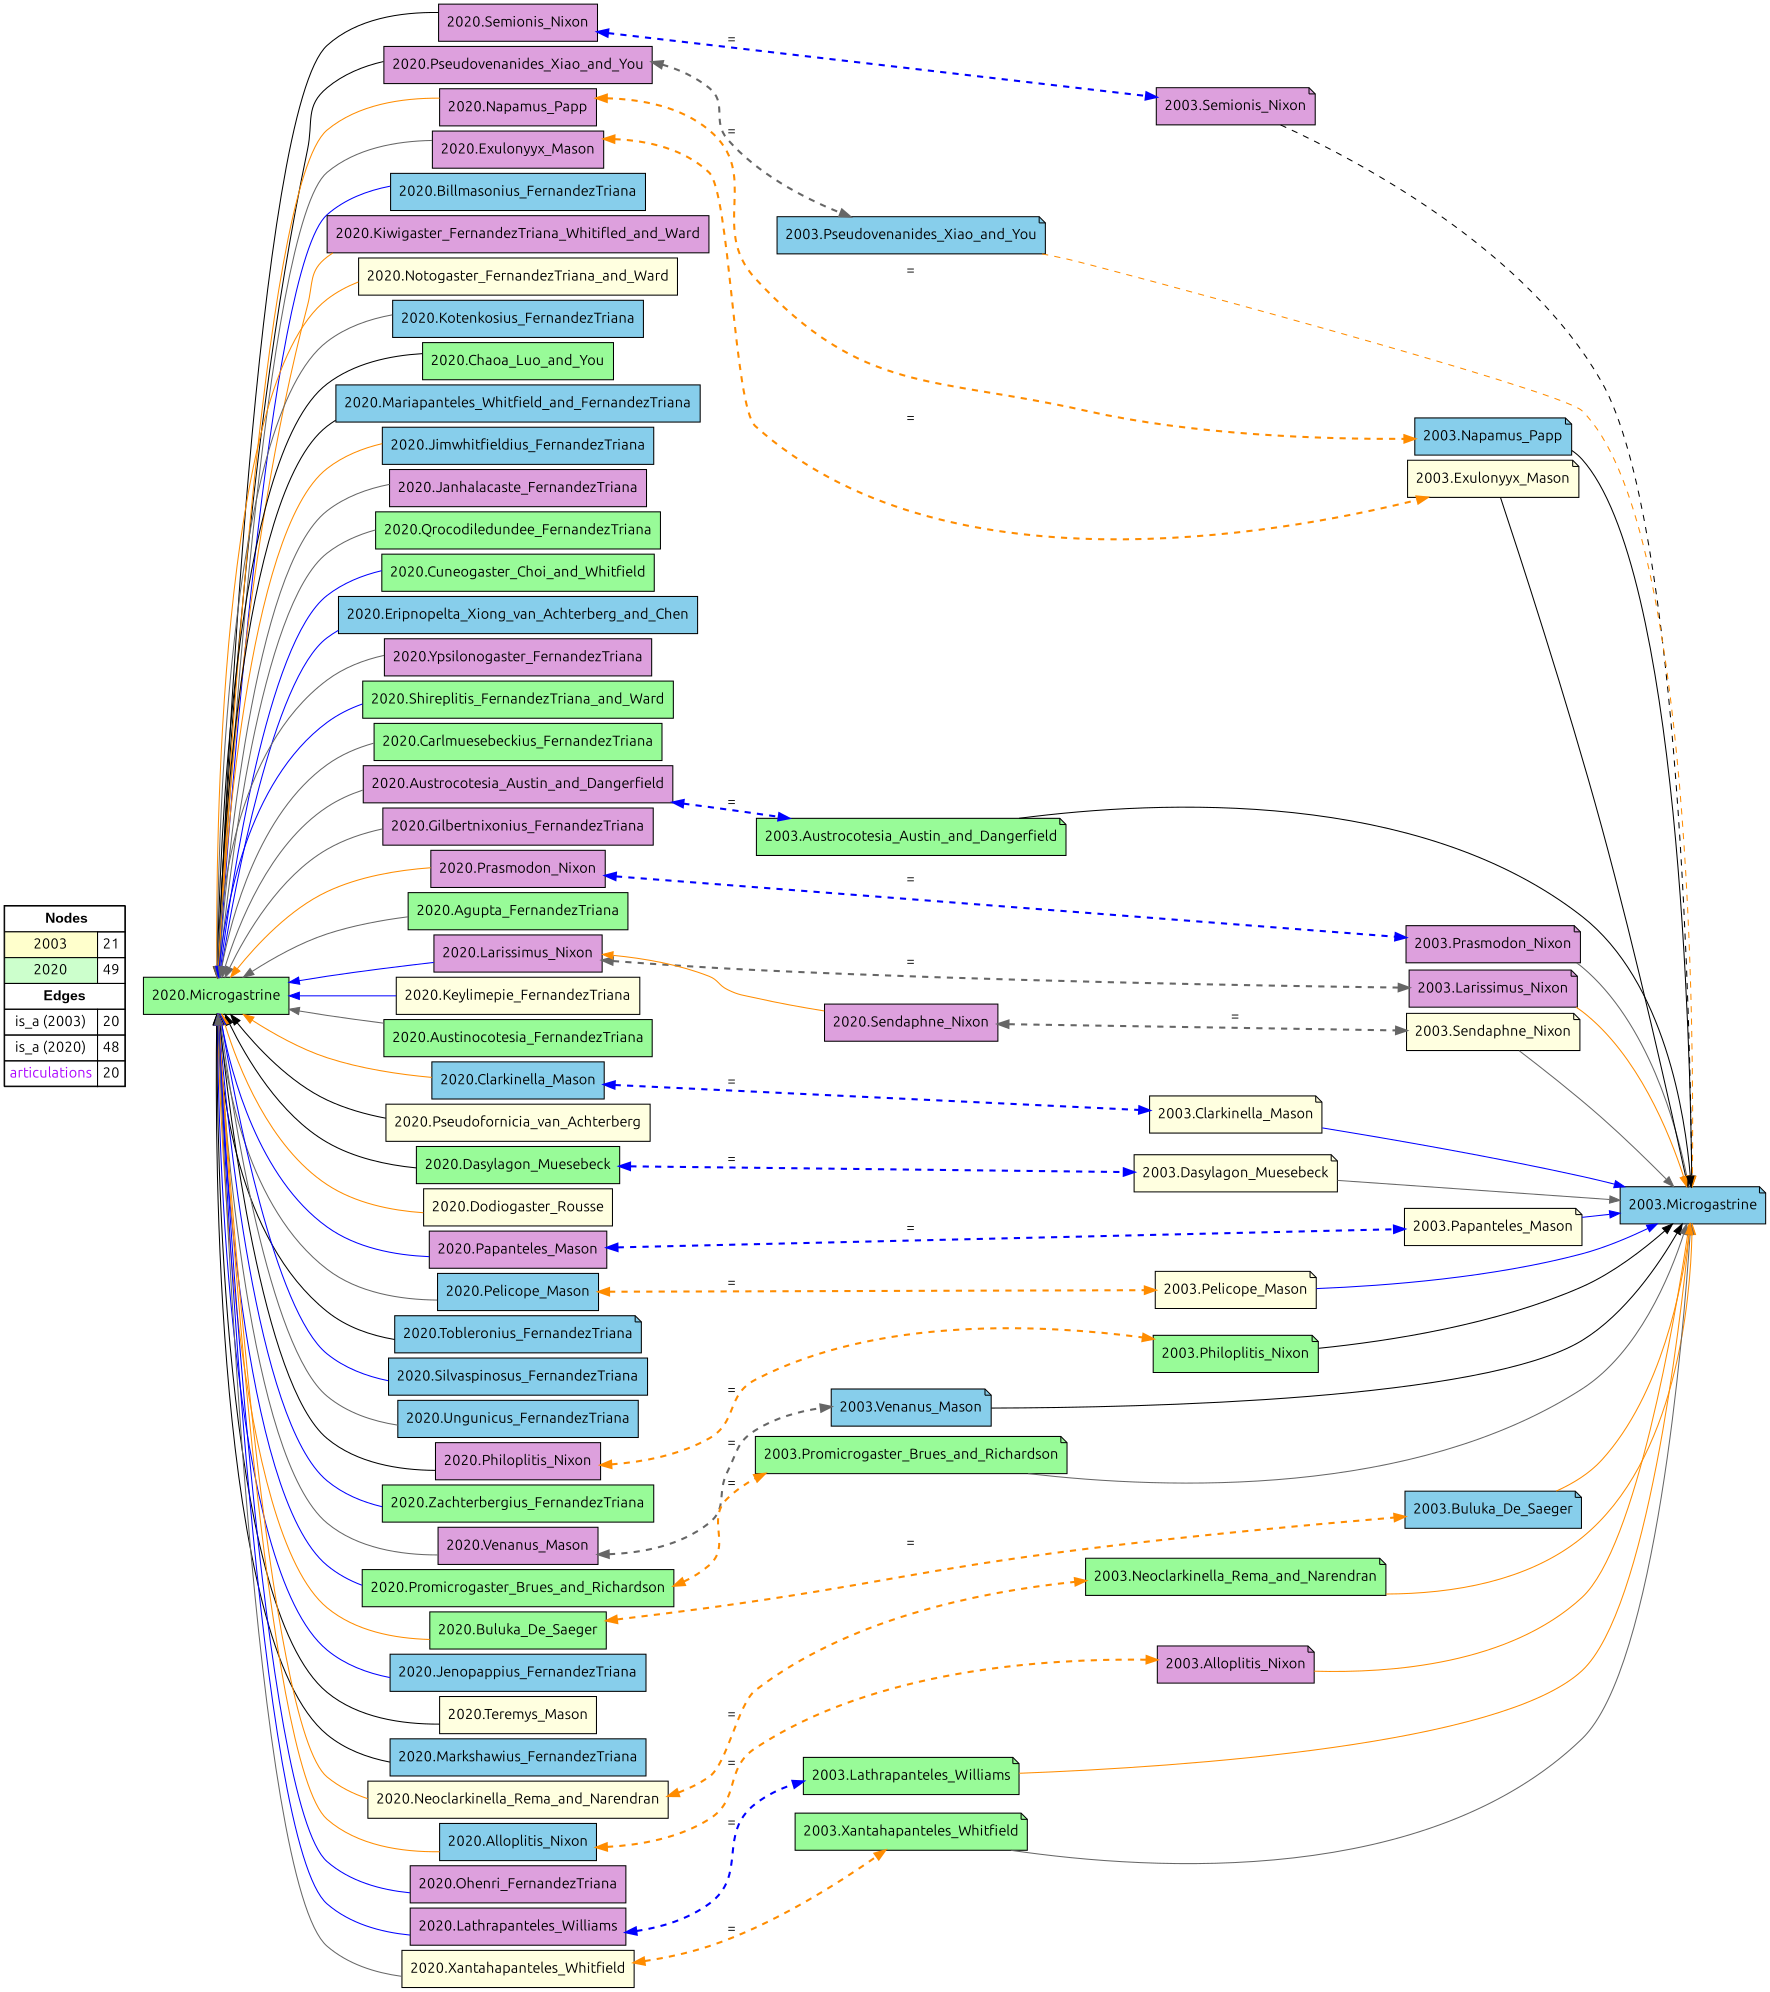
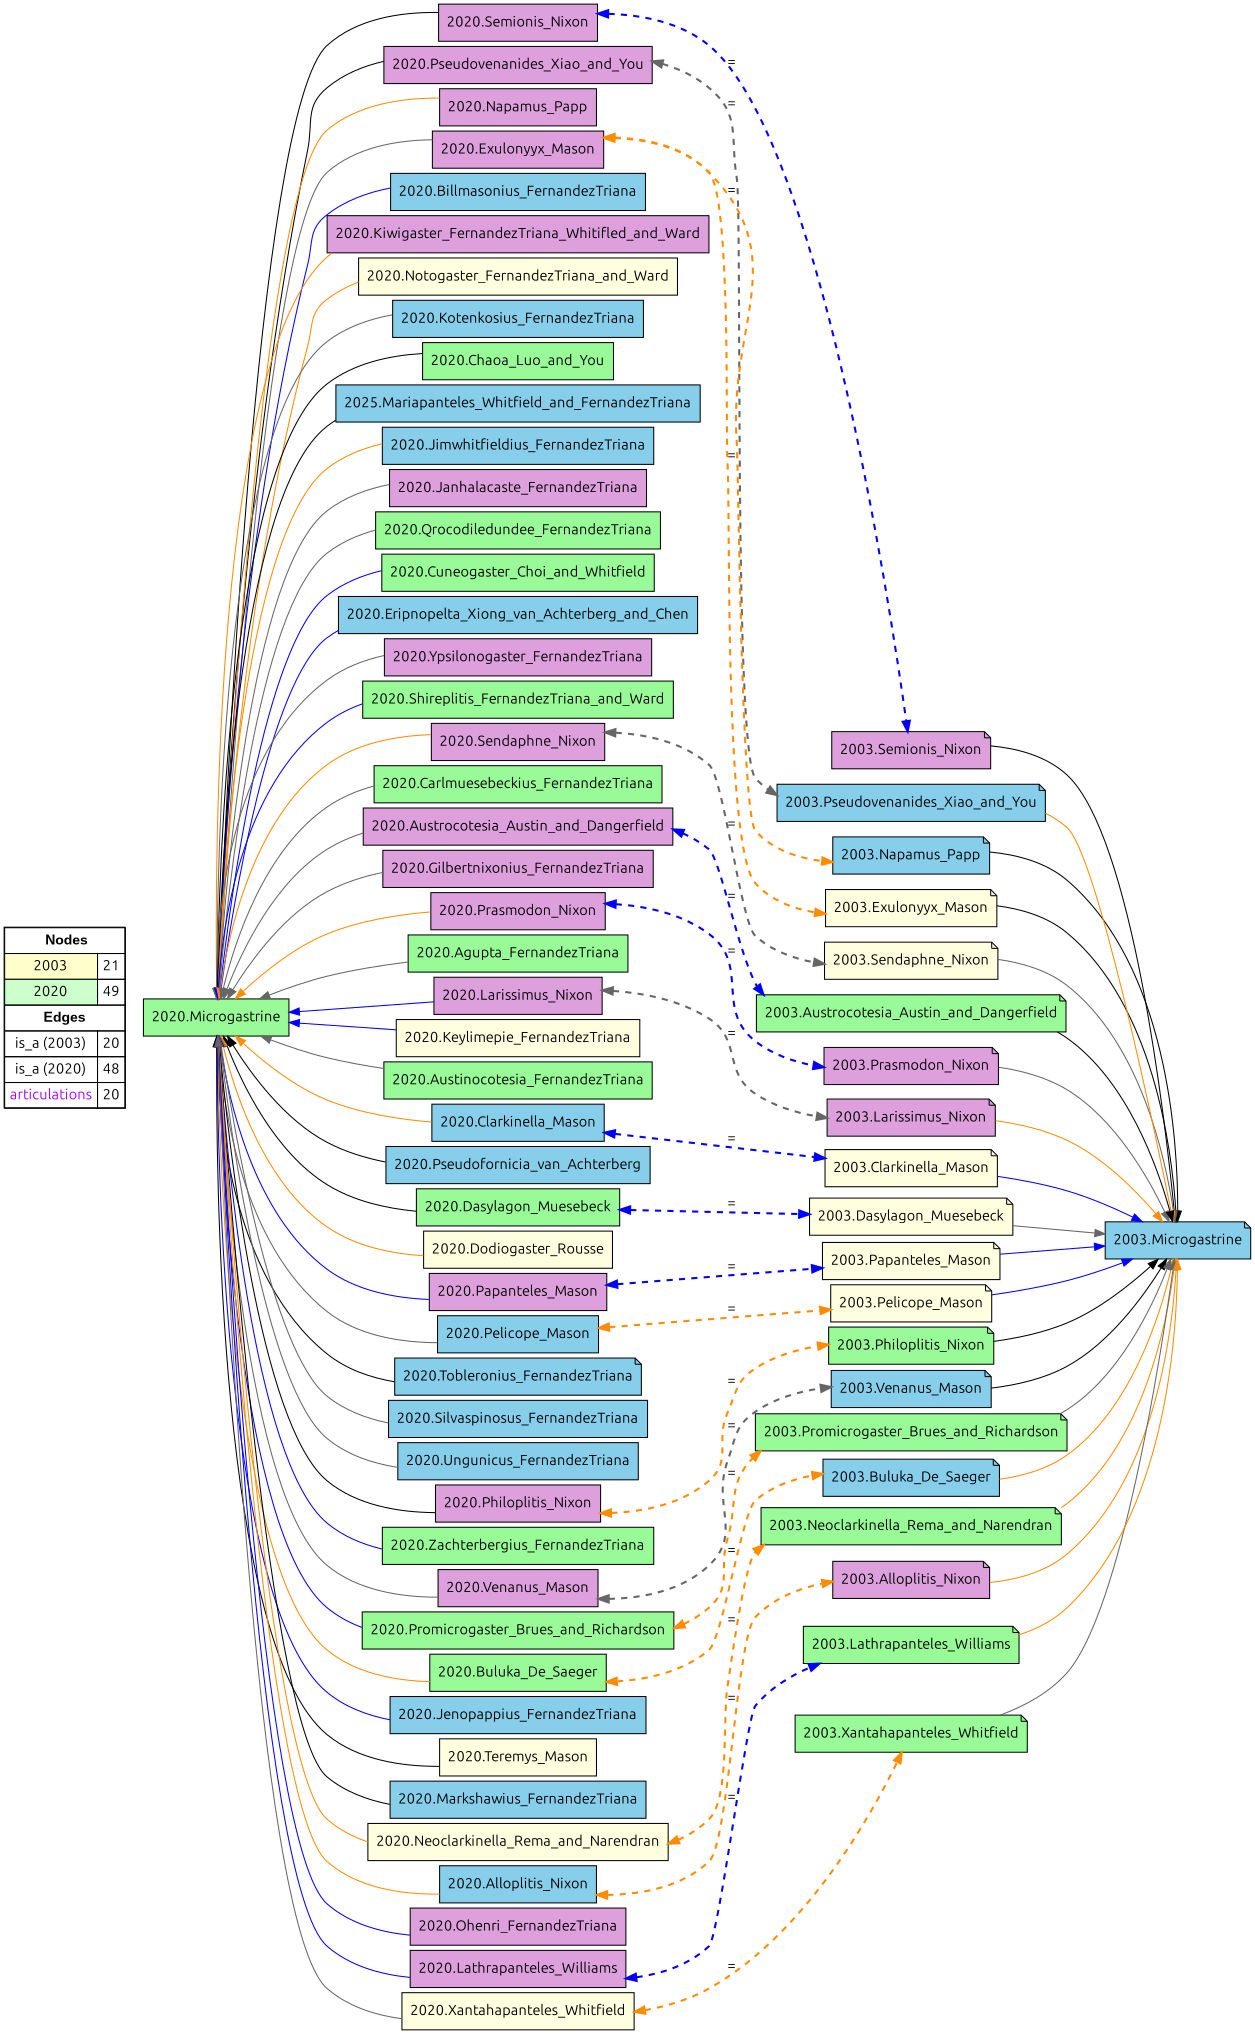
edge "2020.Napamus_Papp" -- "2003.Napamus_Papp": now "2020.Exulonyyx_Mason" -- "2003.Napamus_Papp"
node "2020.Mariapanteles_Whitfield_and_FernandezTriana": label "2020.Mariapanteles_Whitfield_and_FernandezTriana" -> "2025.Mariapanteles_Whitfield_and_FernandezTriana"
edge "2003.Pseudovenanides_Xiao_and_You" -> "2003.Microgastrine": style dashed -> solid
edge "2003.Semionis_Nixon" -> "2003.Microgastrine": style dashed -> solid
edge "2020.Sendaphne_Nixon" -> "2020.Larissimus_Nixon": now "2020.Sendaphne_Nixon" -> "2020.Microgastrine"
node "2020.Pseudofornicia_van_Achterberg": fillcolor lightyellow -> skyblue
edge "2020.Silvaspinosus_FernandezTriana" -> "2020.Microgastrine": color blue -> gray40
